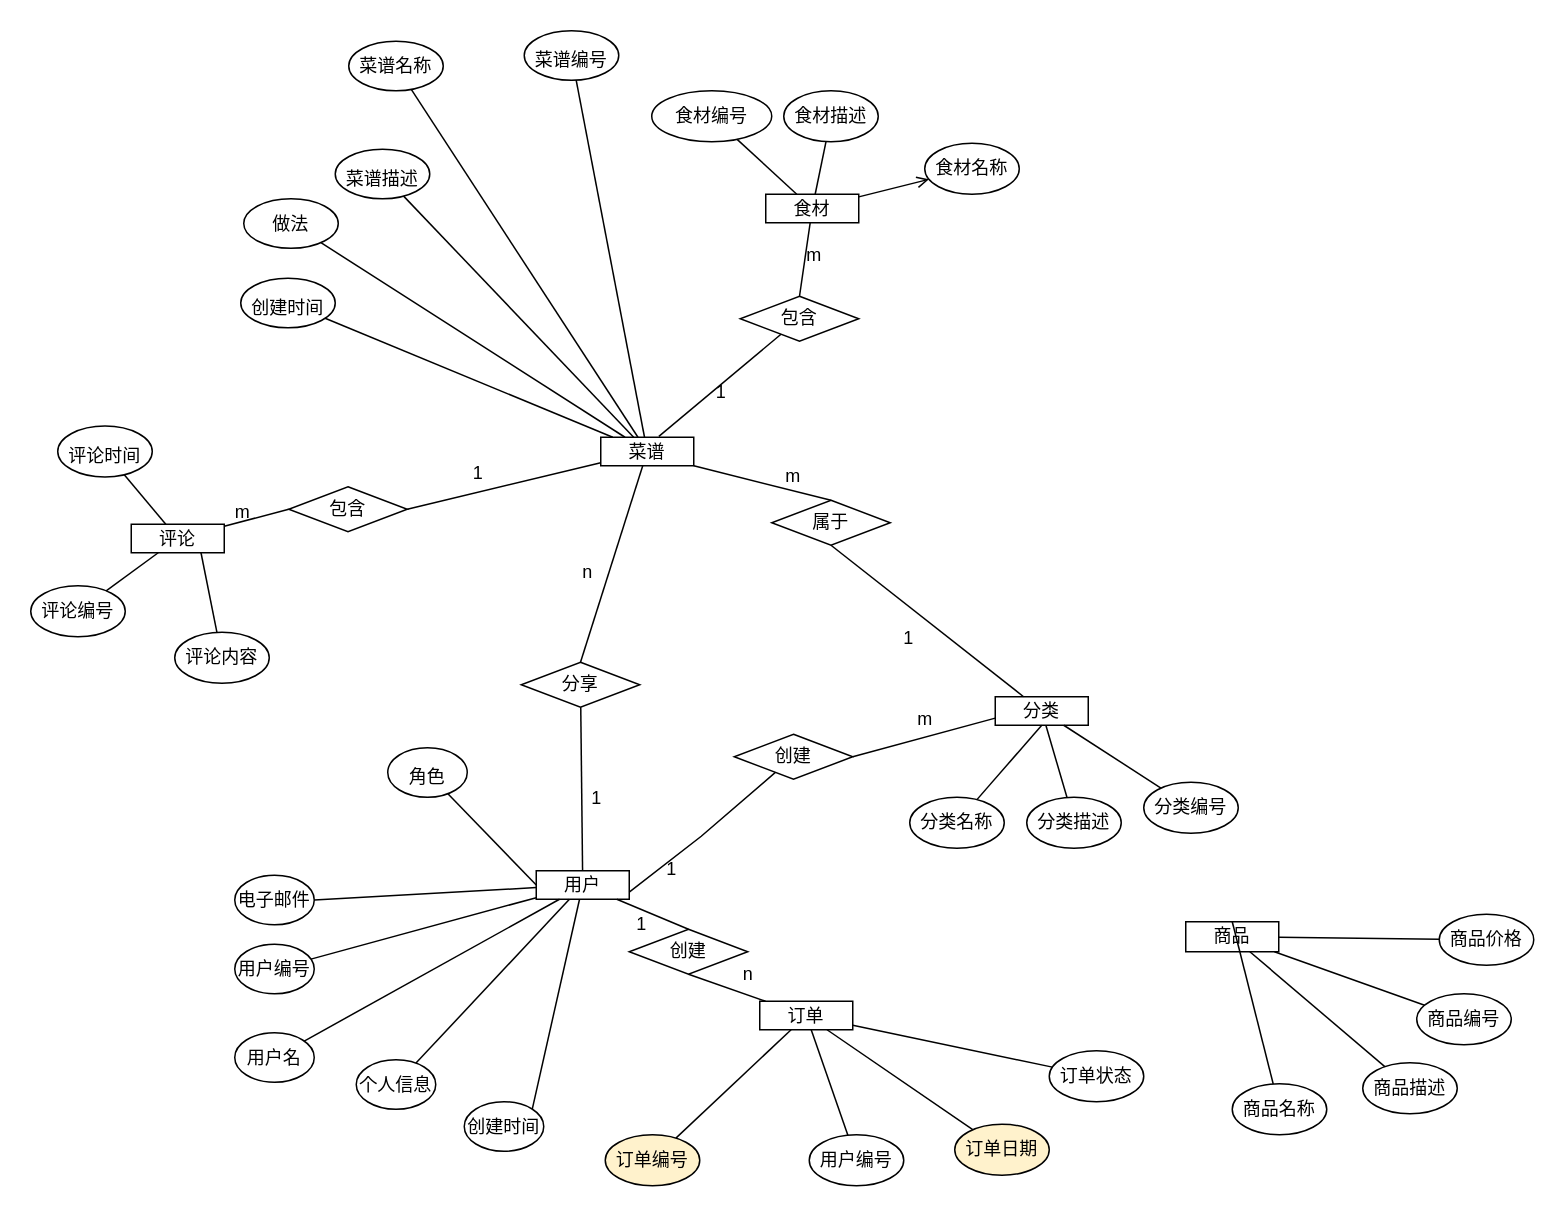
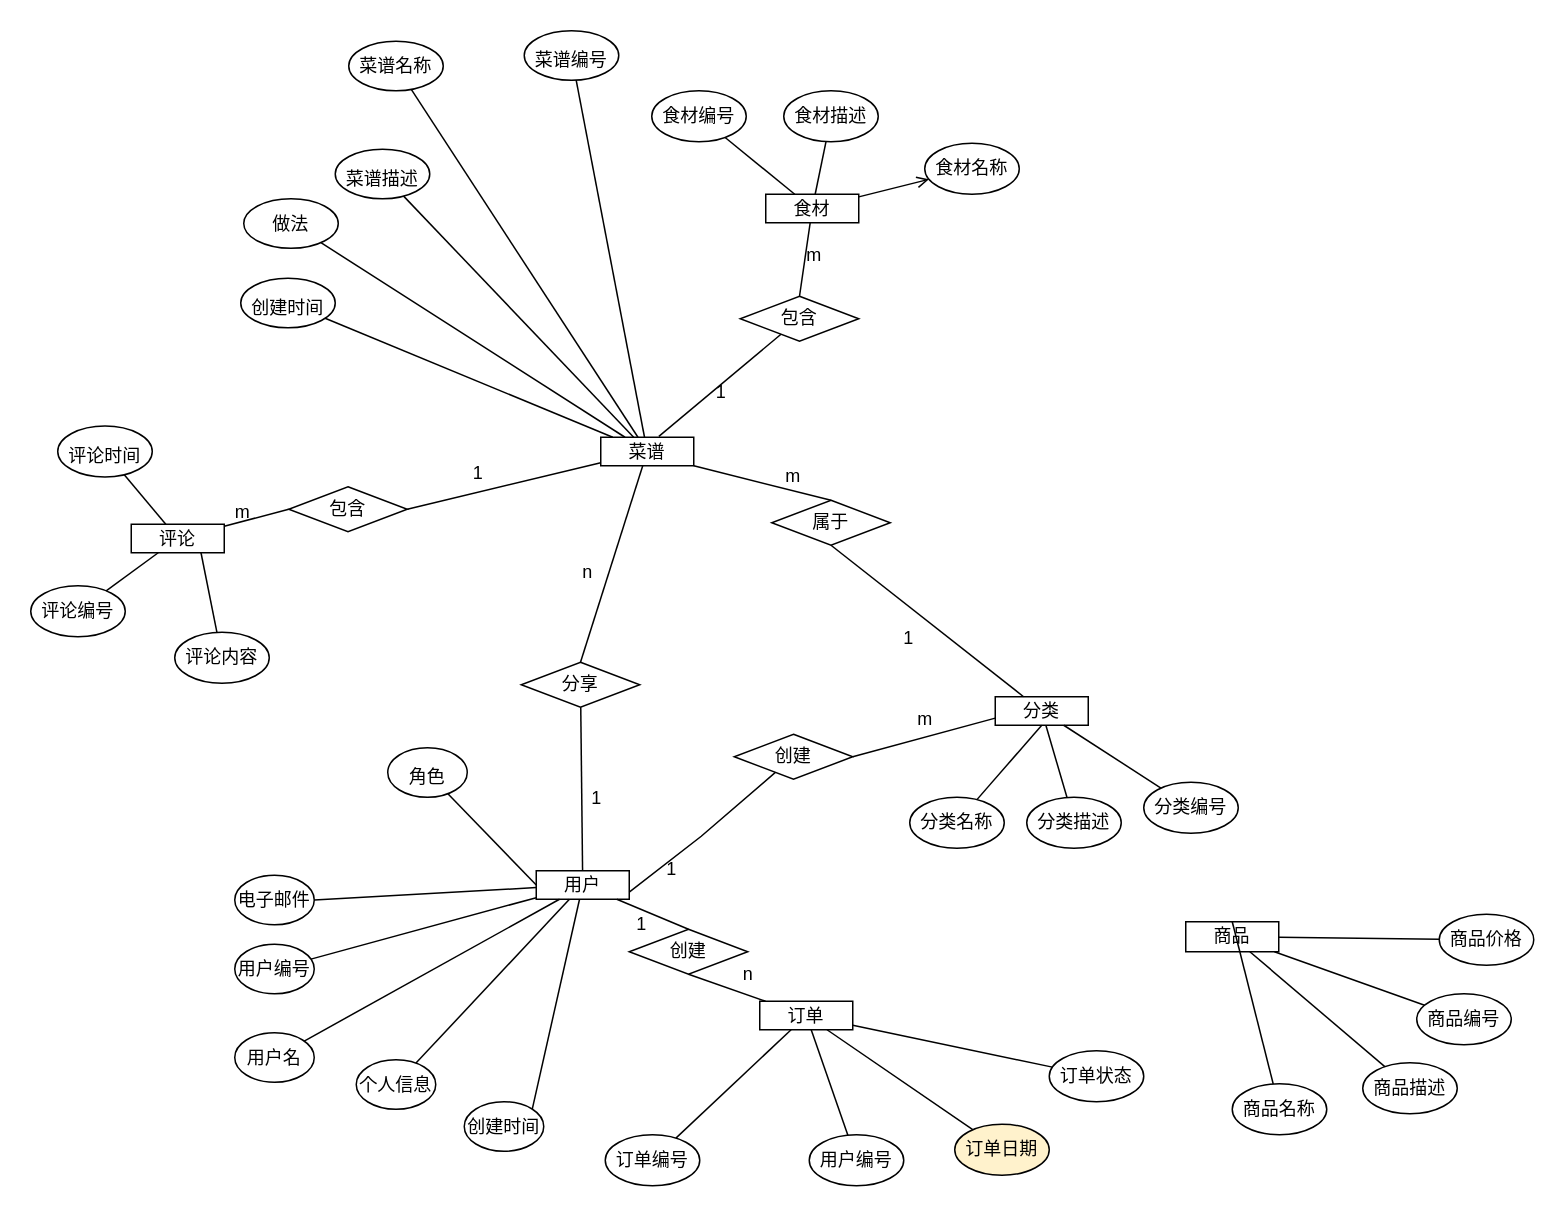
node "食材编号": size 120x51 -> 95x51
node "订单编号": fillcolor #fff2cc -> #ffffff
